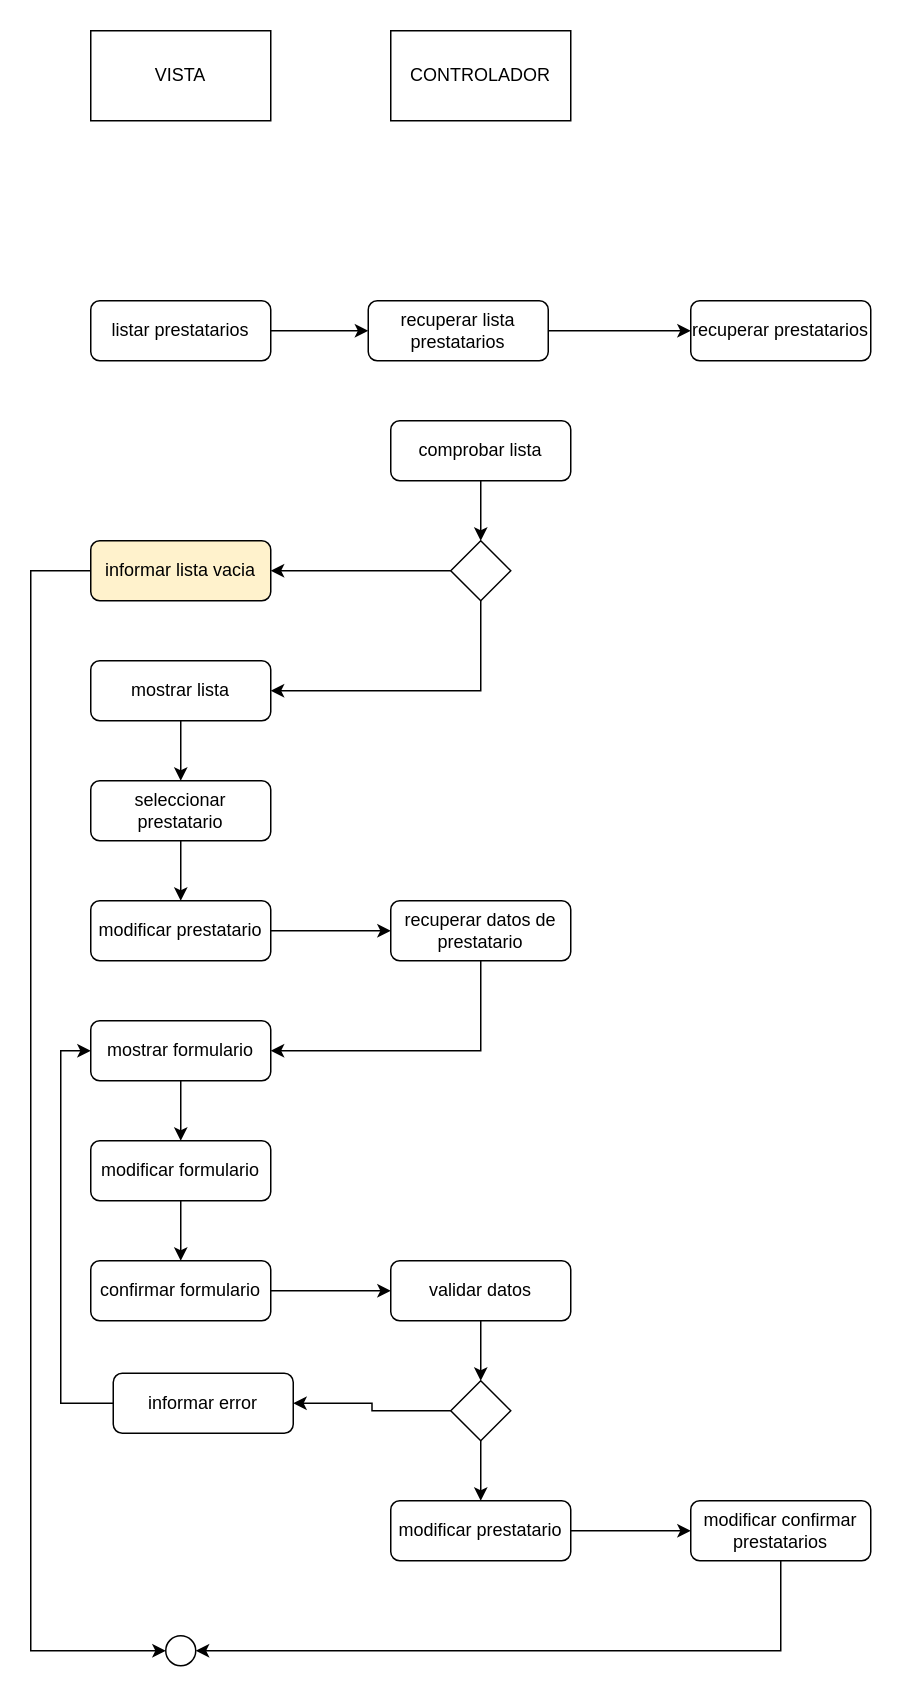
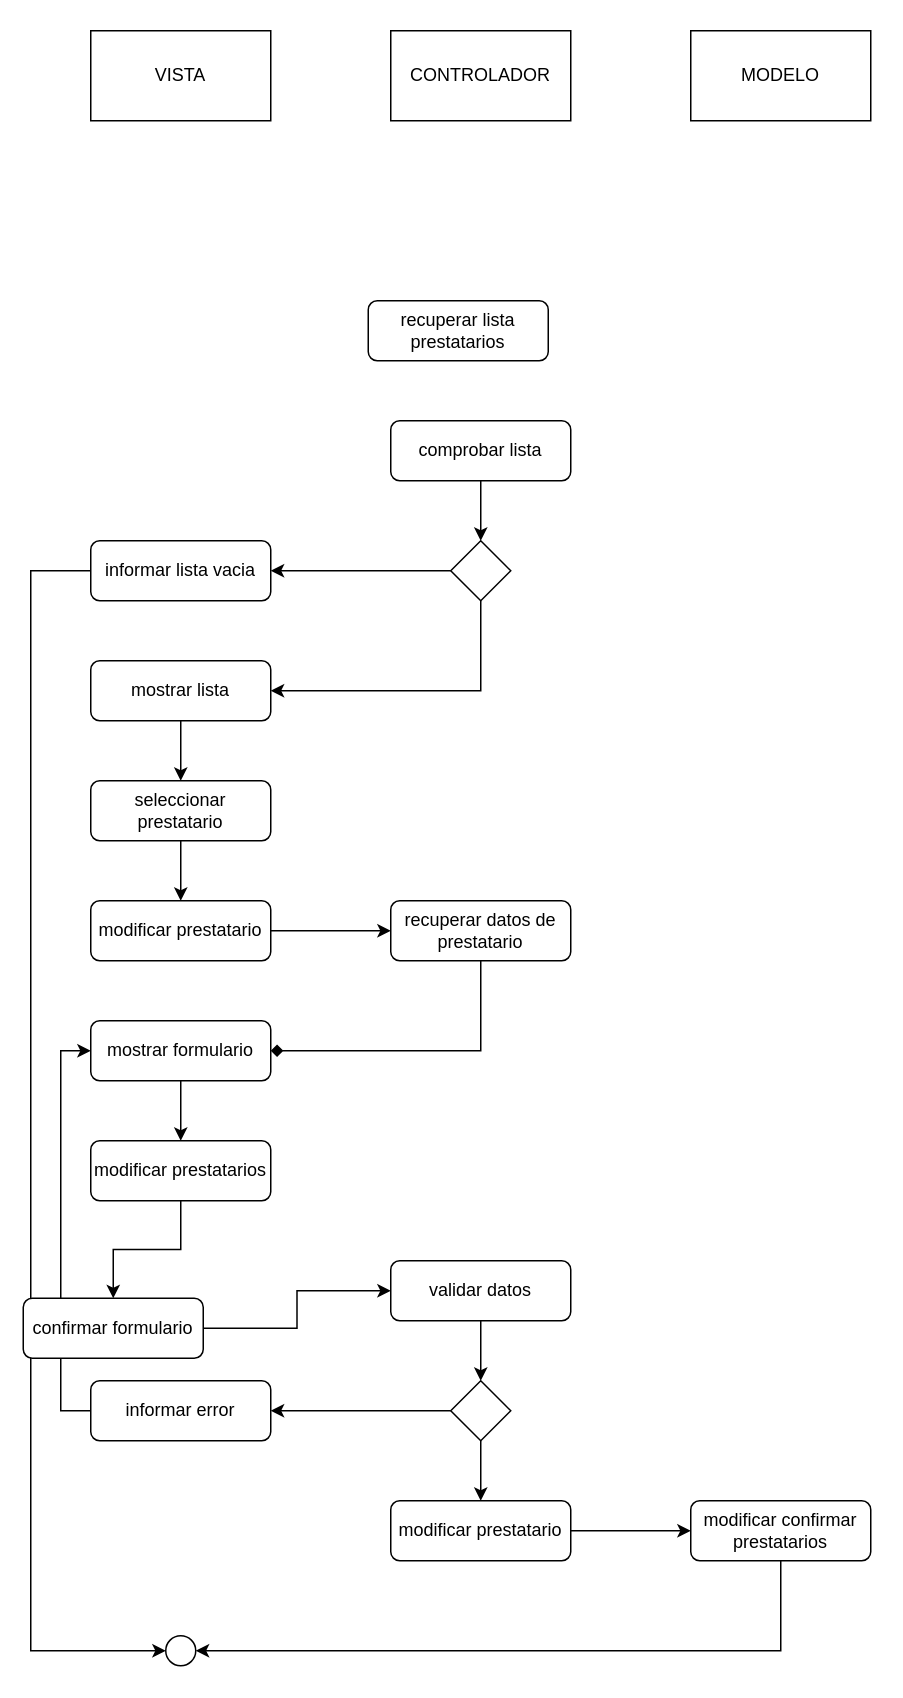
node "MODELO": added
node "listar prestatarios": removed
edge "listar prestatarios" -> "recuperar lista prestatarios": removed
edge "recuperar lista prestatarios" -> "recuperar prestatarios": removed
node "recuperar prestatarios": removed
node "informar lista vacia": fillcolor #fff2cc -> #ffffff
edge "recuperar datos de prestatario" -> "mostrar formulario": arrowhead classic -> diamond
node "modificar formulario": label "modificar formulario" -> "modificar prestatarios"
node "confirmar formulario": moved (181, 1291) -> (113, 1328)
node "informar error": moved (203, 1403) -> (181, 1411)
